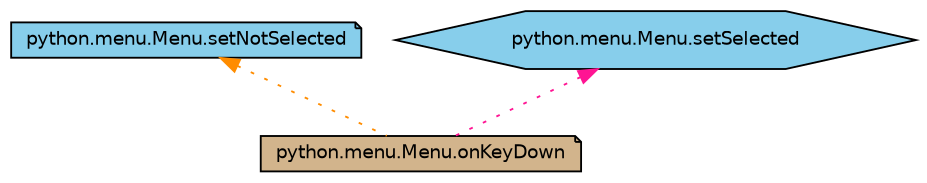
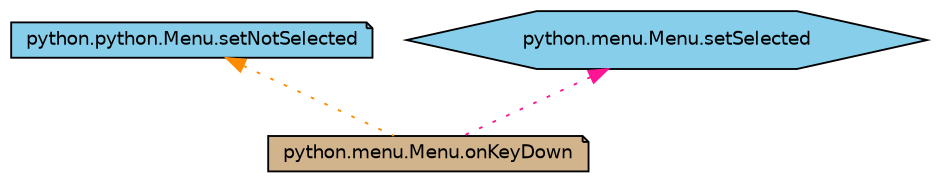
node "python.menu.Menu.setNotSelected": label "python.menu.Menu.setNotSelected" -> "python.python.Menu.setNotSelected"
